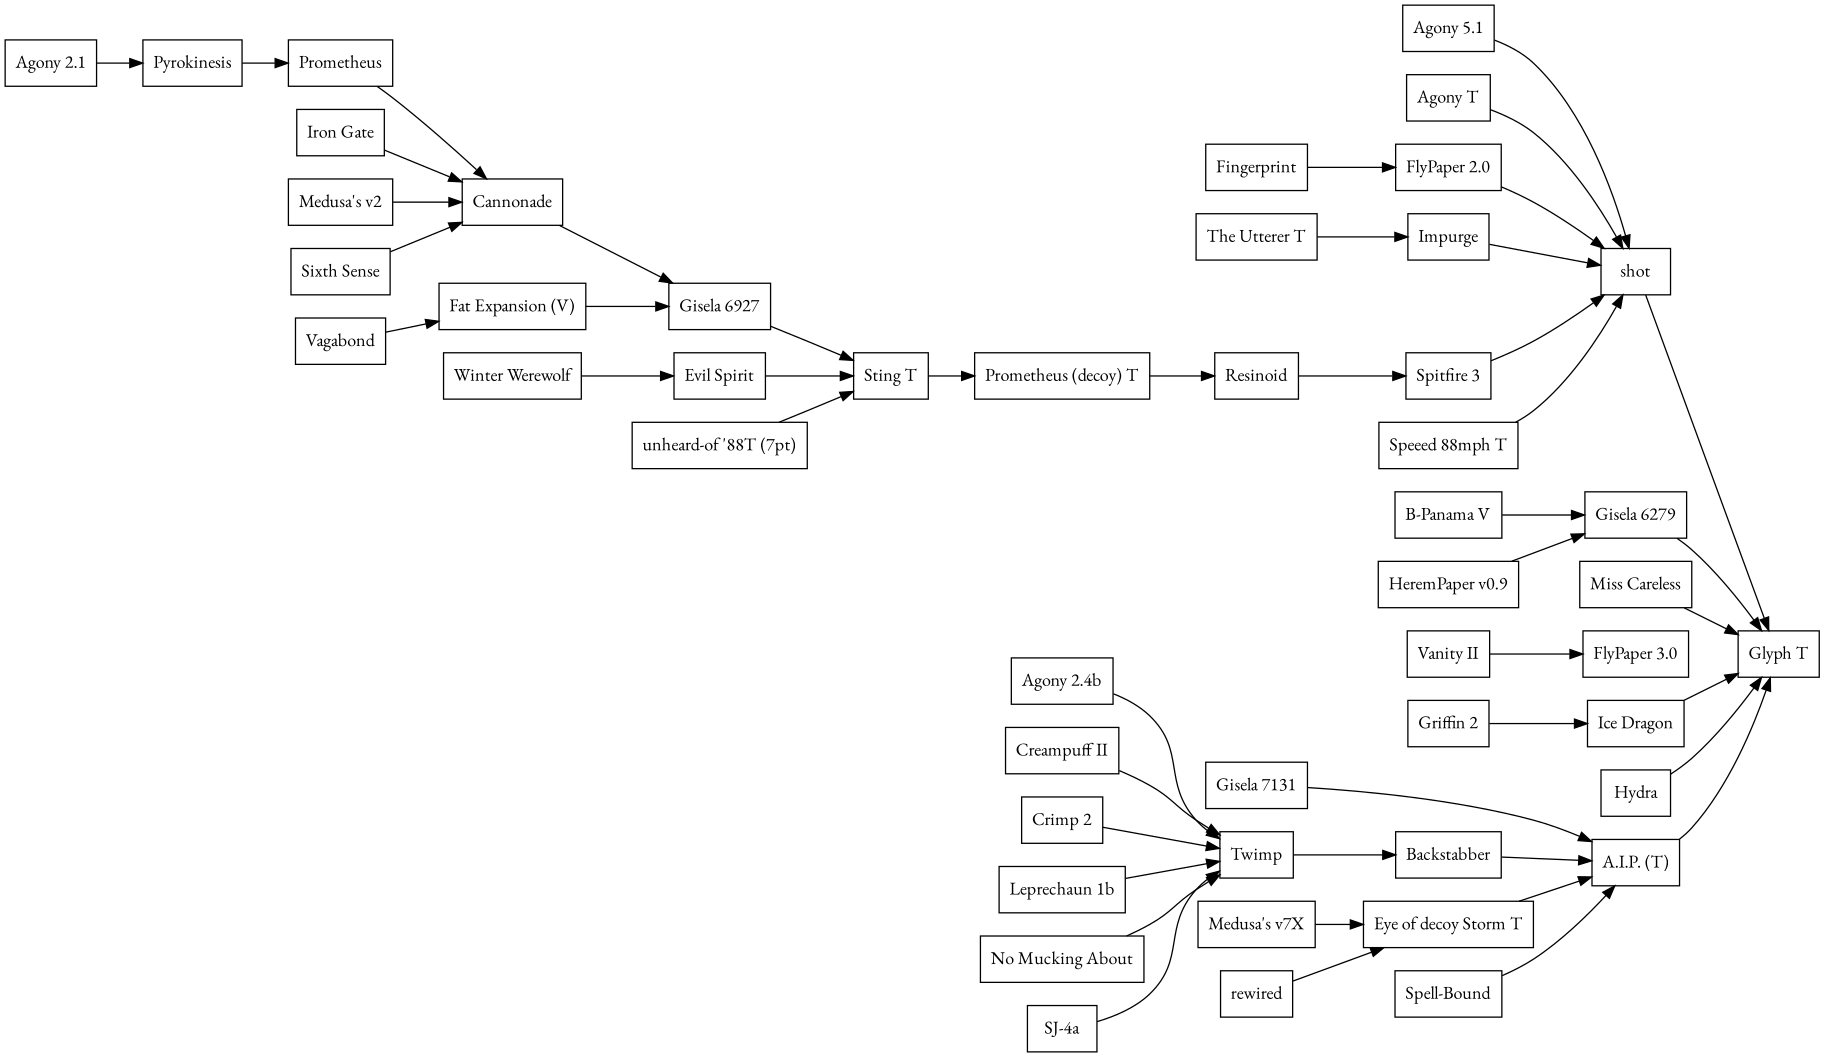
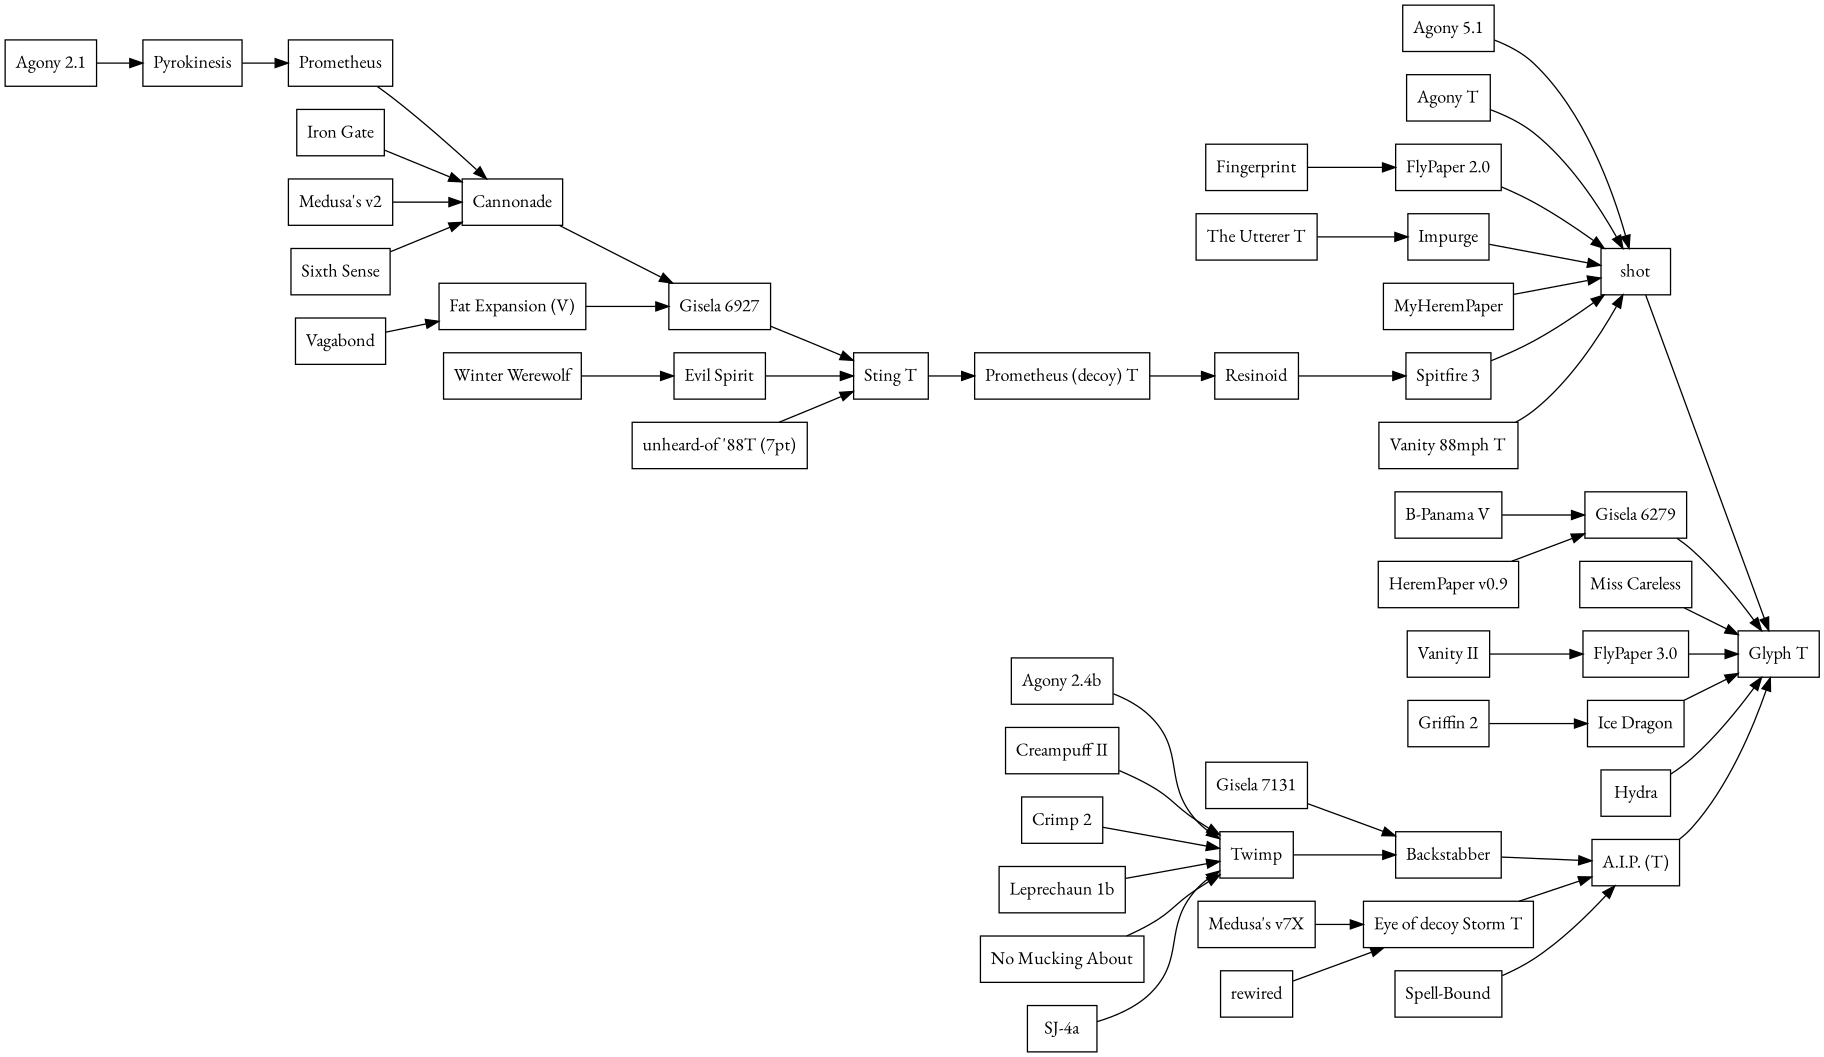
node "MyHeremPaper": added
node "Speeed 88mph T": label "Speeed 88mph T" -> "Vanity 88mph T"
edge "FlyPaper 3.0" -> "Glyph T": added
edge "Gisela 7131" -> "A.I.P. (T)": now "Gisela 7131" -> "Backstabber"
